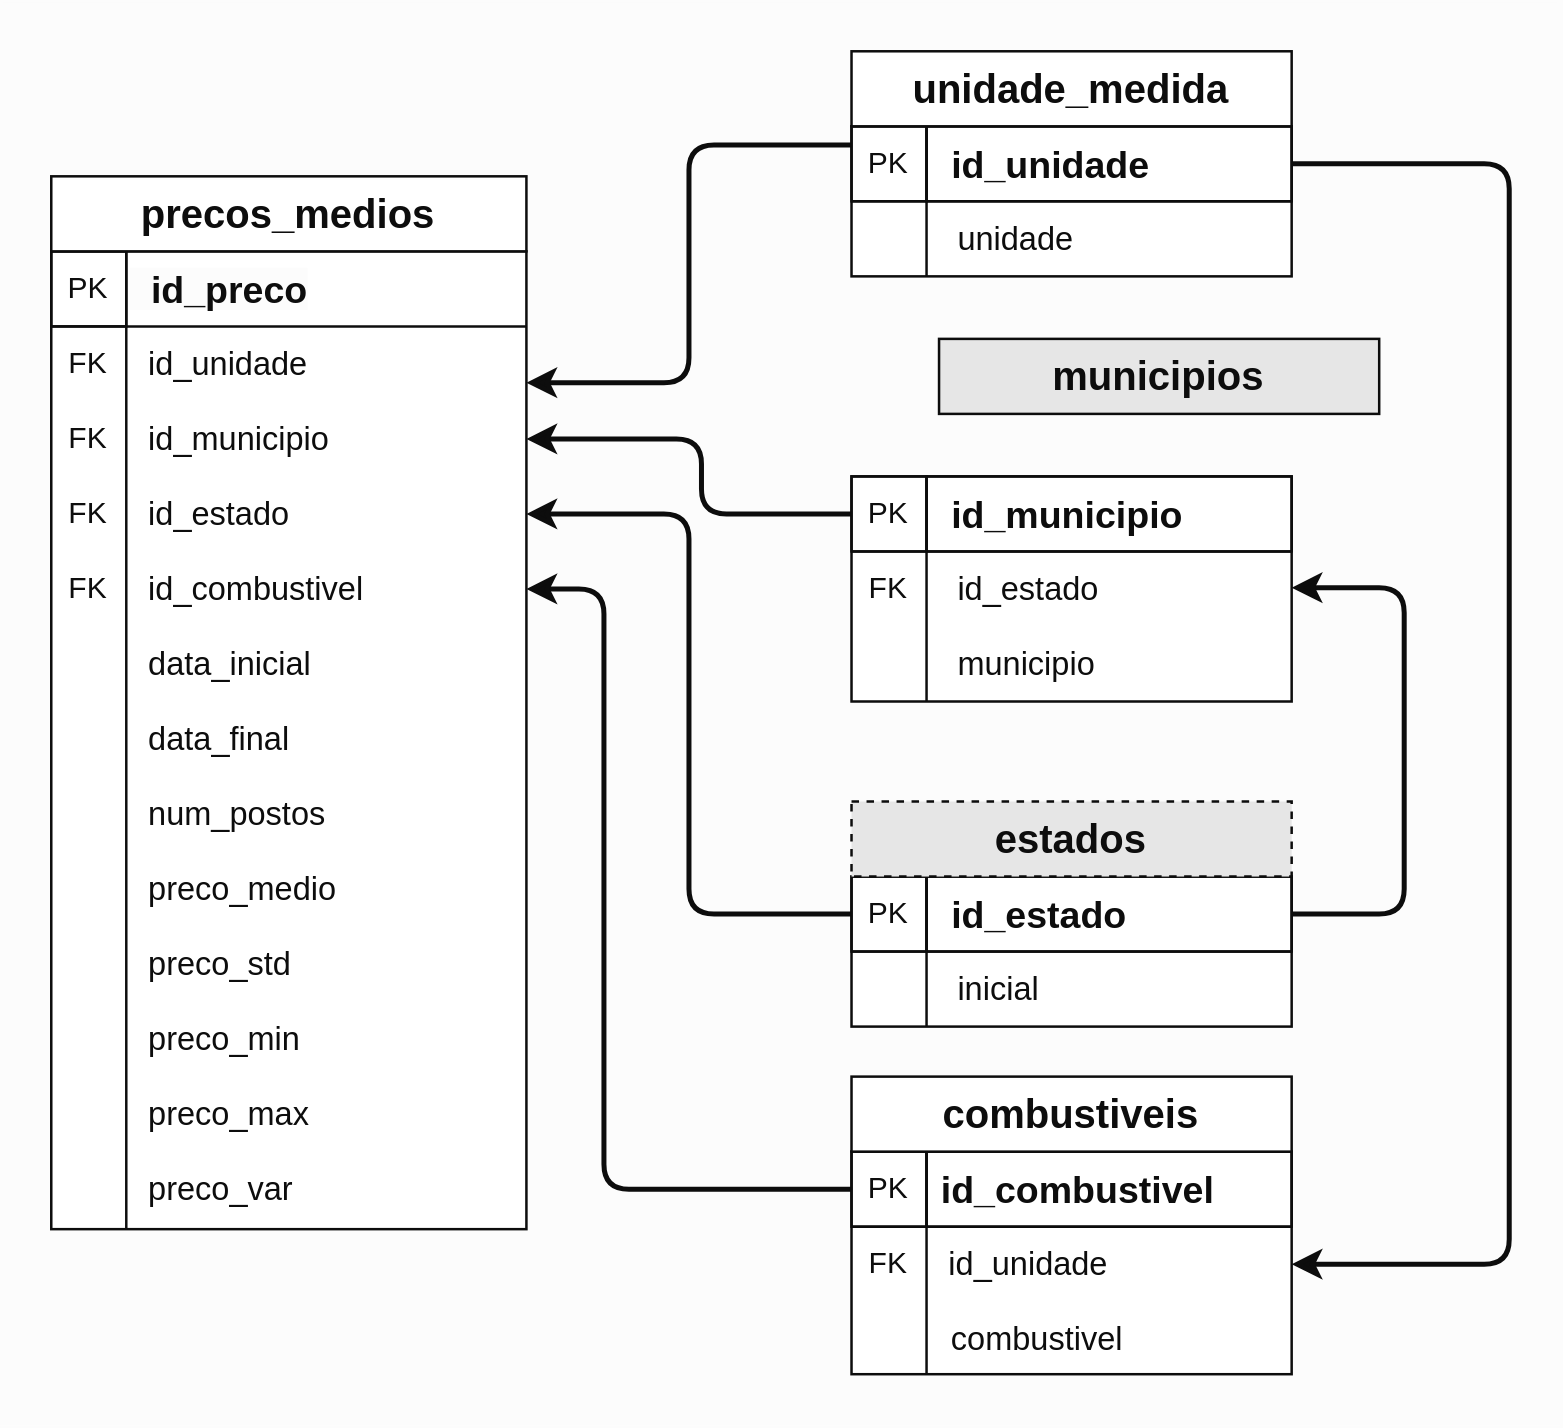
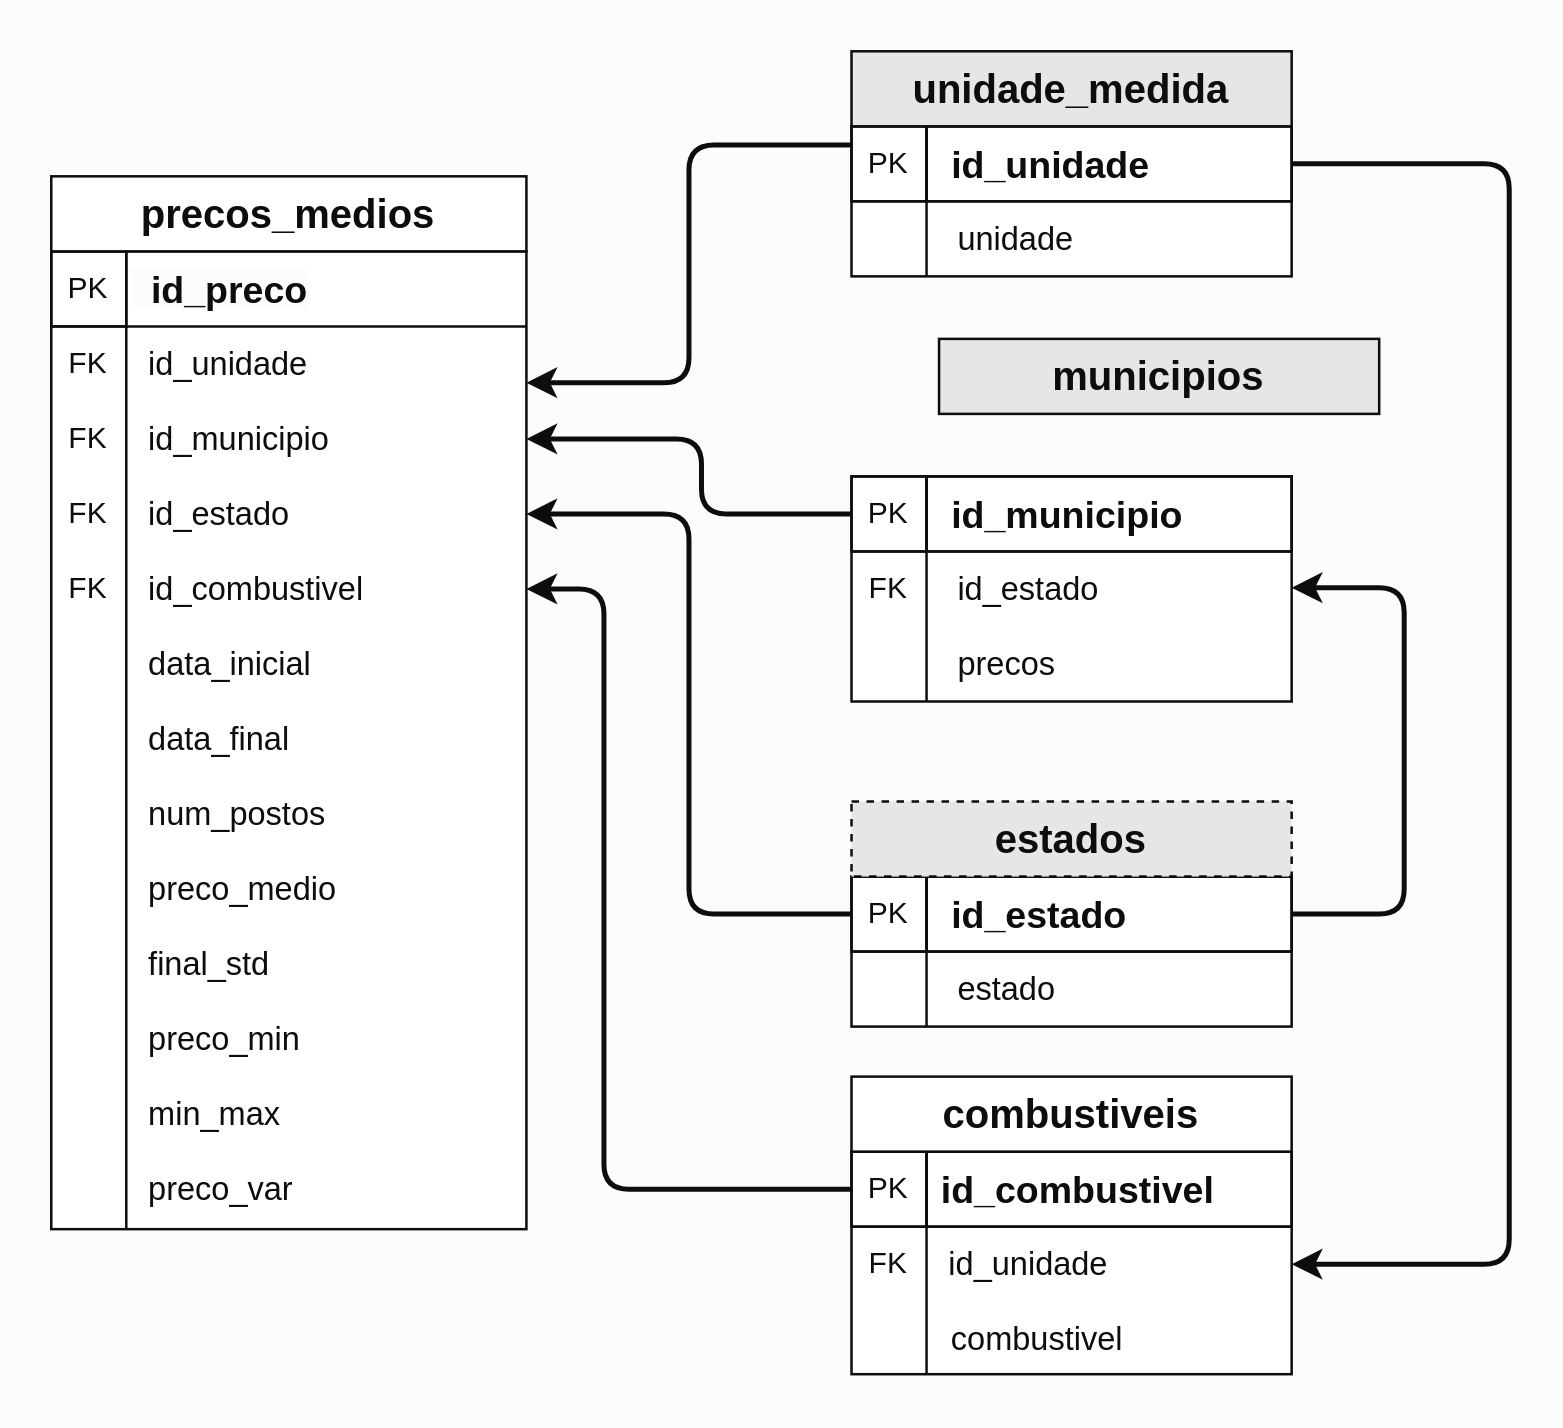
node "unidade_medida": fillcolor #ffffff -> #e6e6e6
node "municipio": label "municipio" -> "precos"
node "preco_std": label "preco_std" -> "final_std"
node "inicial": label "inicial" -> "estado"
node "preco_max": label "preco_max" -> "min_max"
